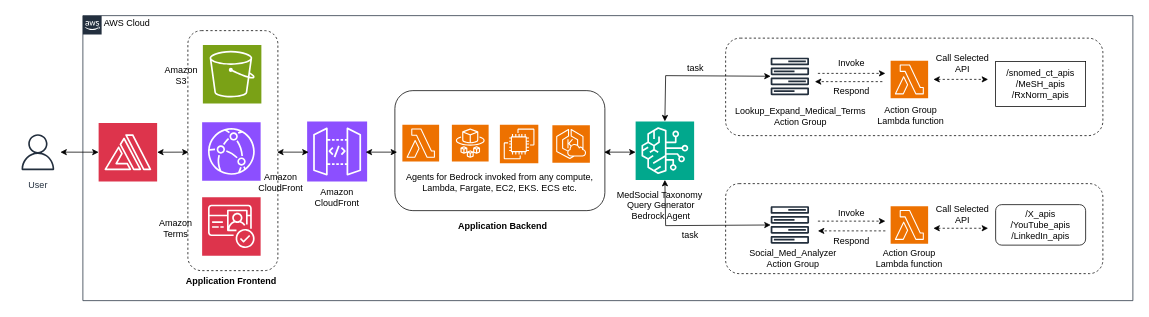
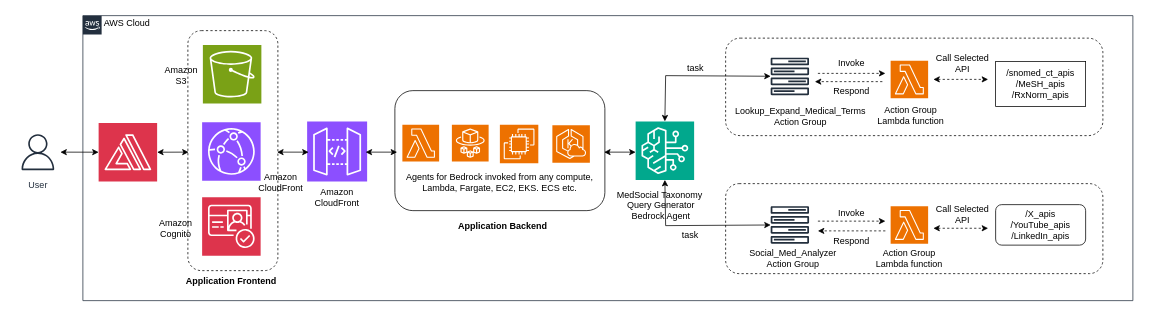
node "Amazon Terms": label "Amazon Terms" -> "Amazon Cognito"
